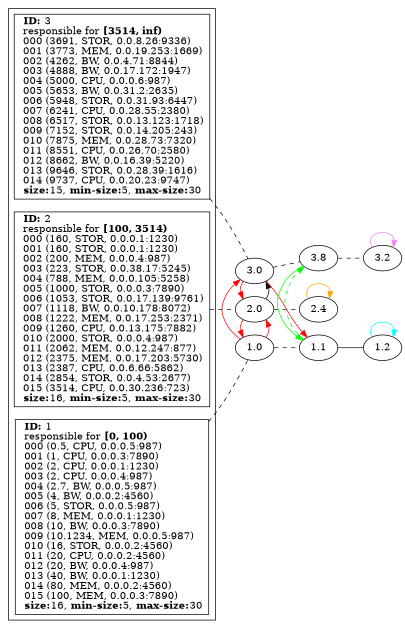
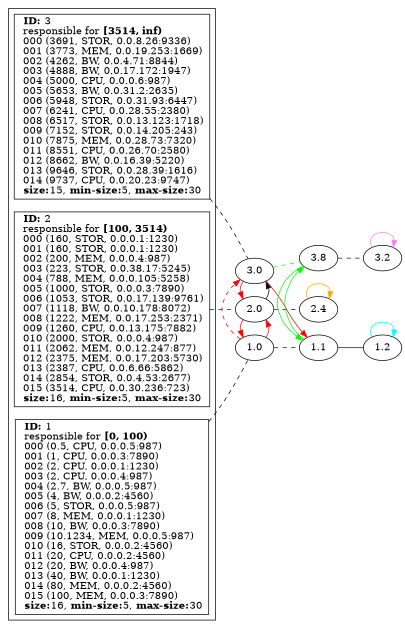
edge "3.8" -- "3.0": color black -> green
edge "1.1" -> "3.8": style dashed -> solid
edge "1.0" -> "3.0": style solid -> dashed
